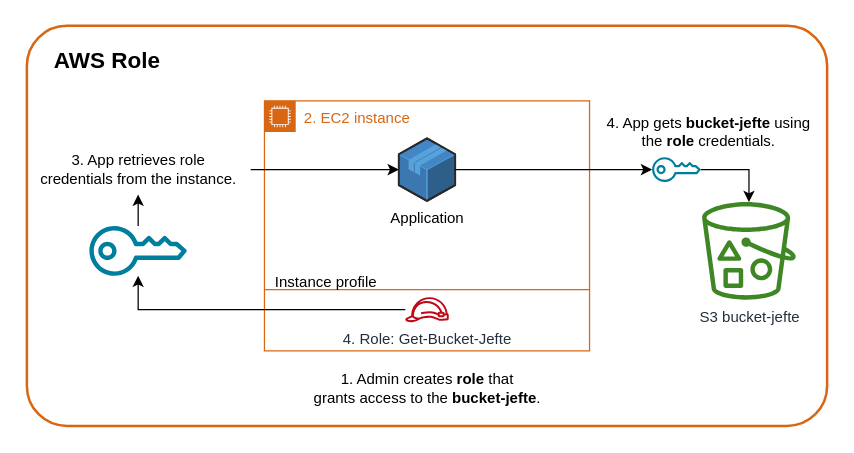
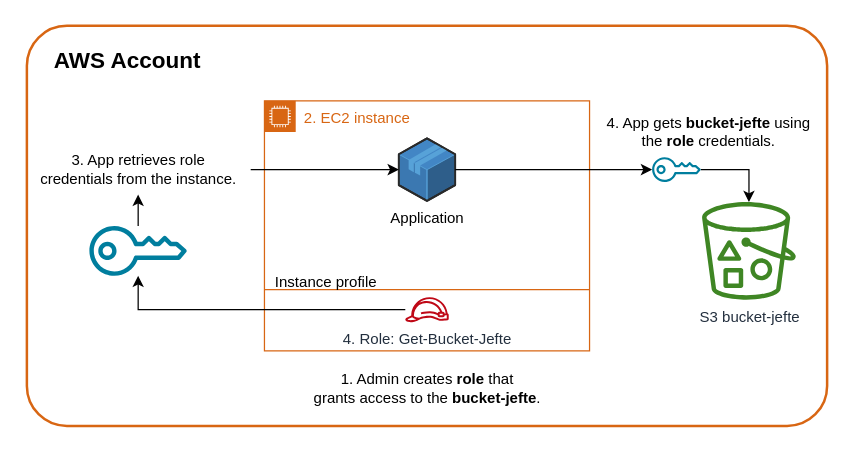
node "AWS Role": label "AWS Role" -> "AWS Account"
